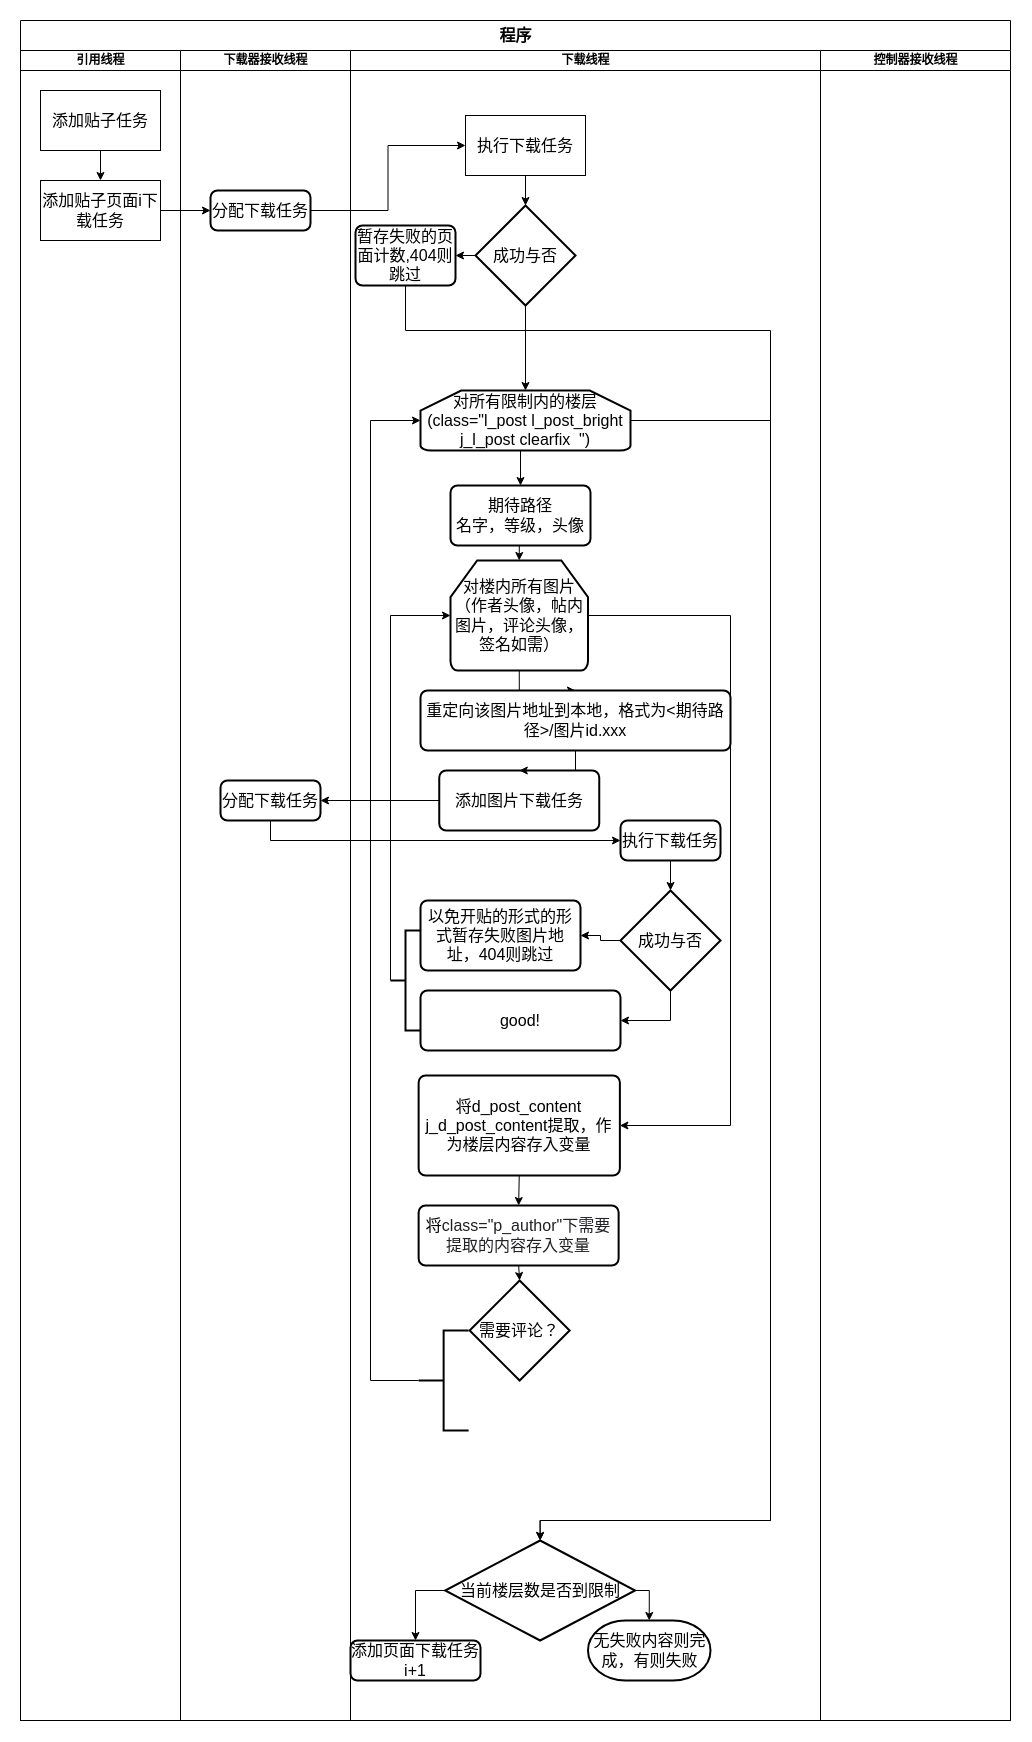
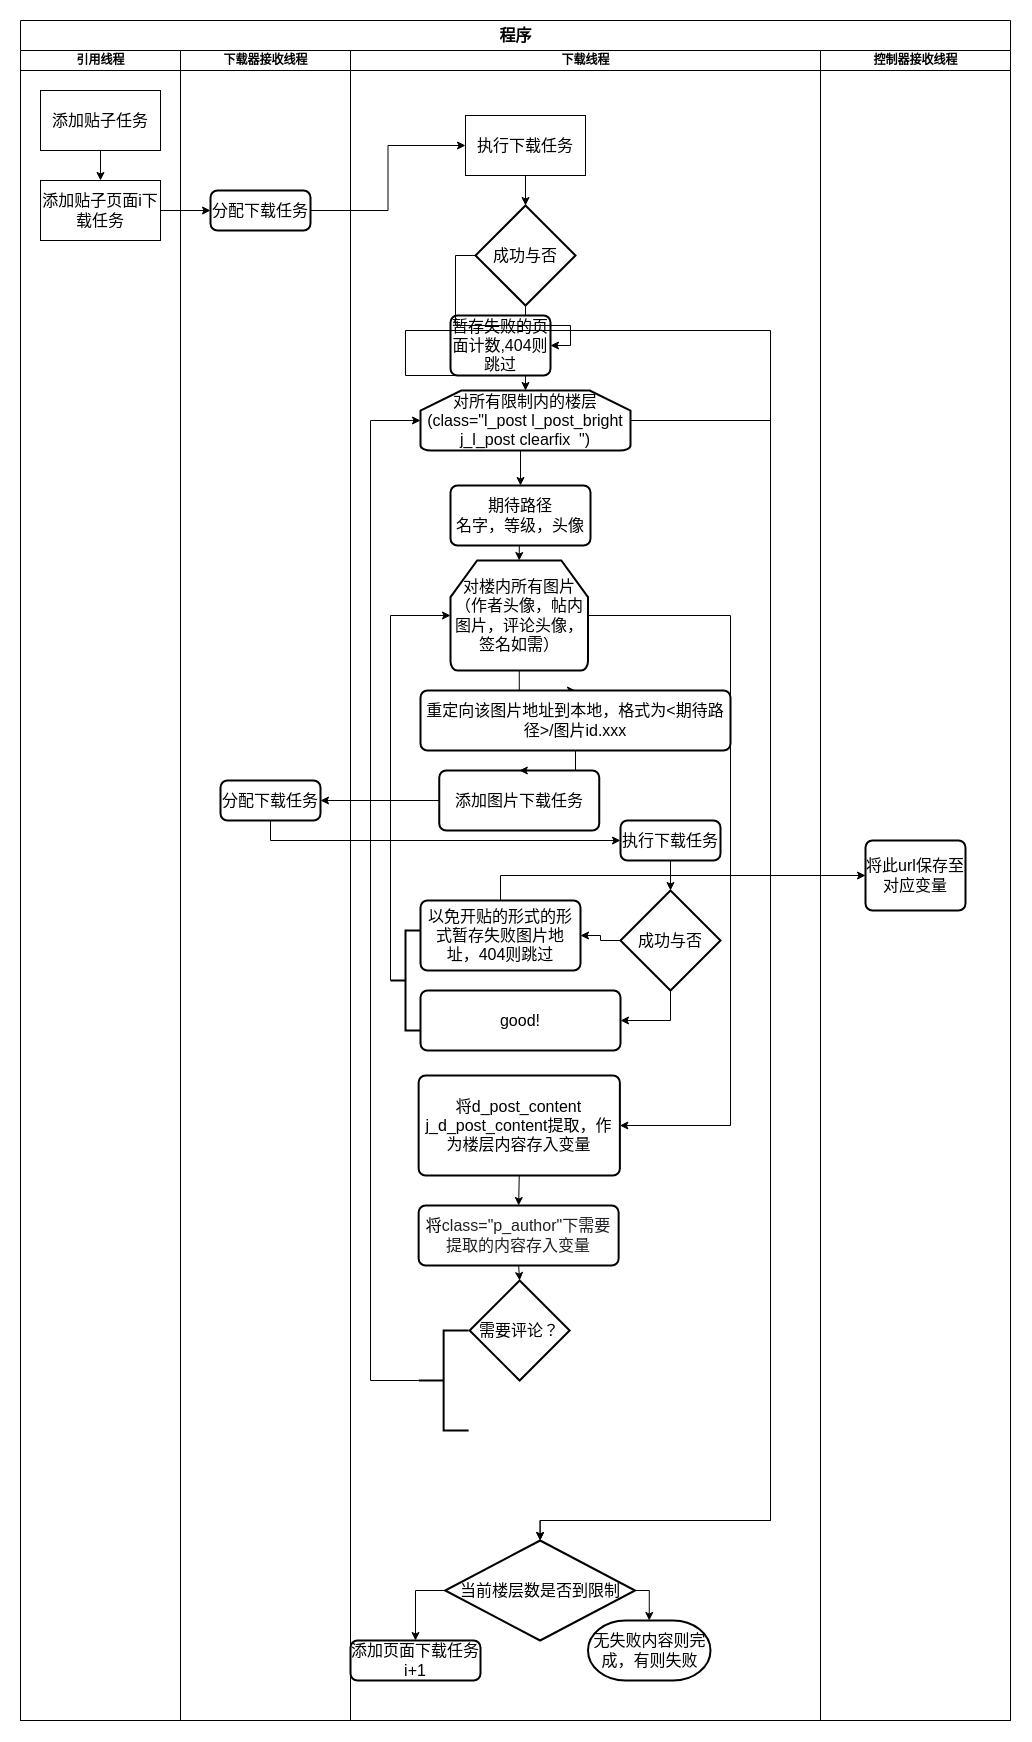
node "暂存失败的页面计数,404则跳过": moved (406, 256) -> (501, 346)
edge "以免开贴的形式的形式暂存失败图片地址，404则跳过" -> "将此url保存至对应变量": added
node "将此url保存至对应变量": added
